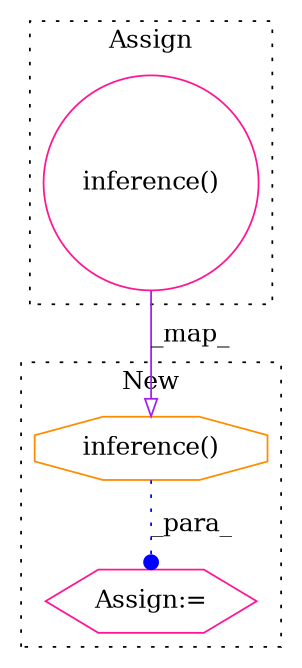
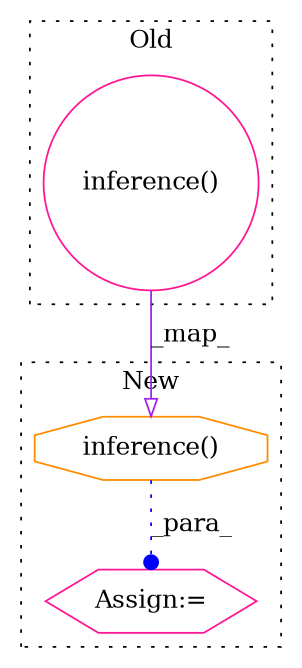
cluster "Assign": label "Assign" -> "Old"
